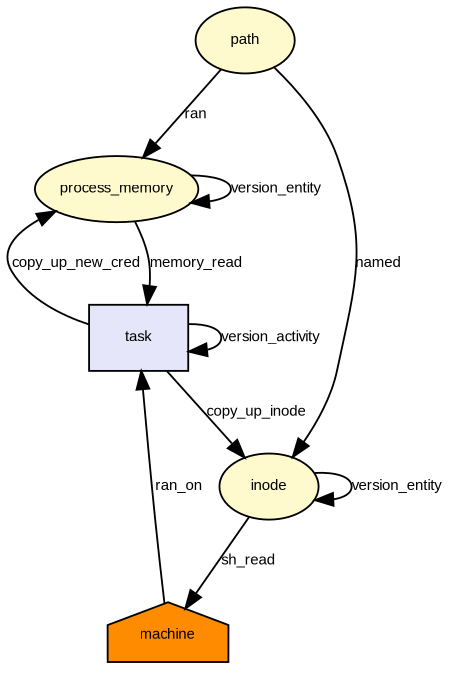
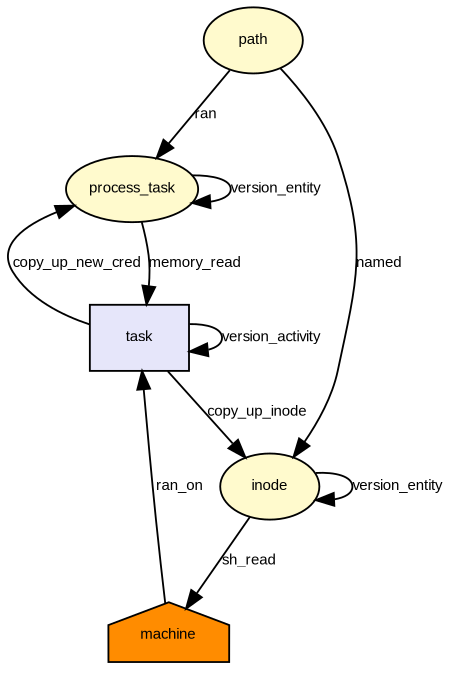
node "process_memory": label "process_memory" -> "process_task"
